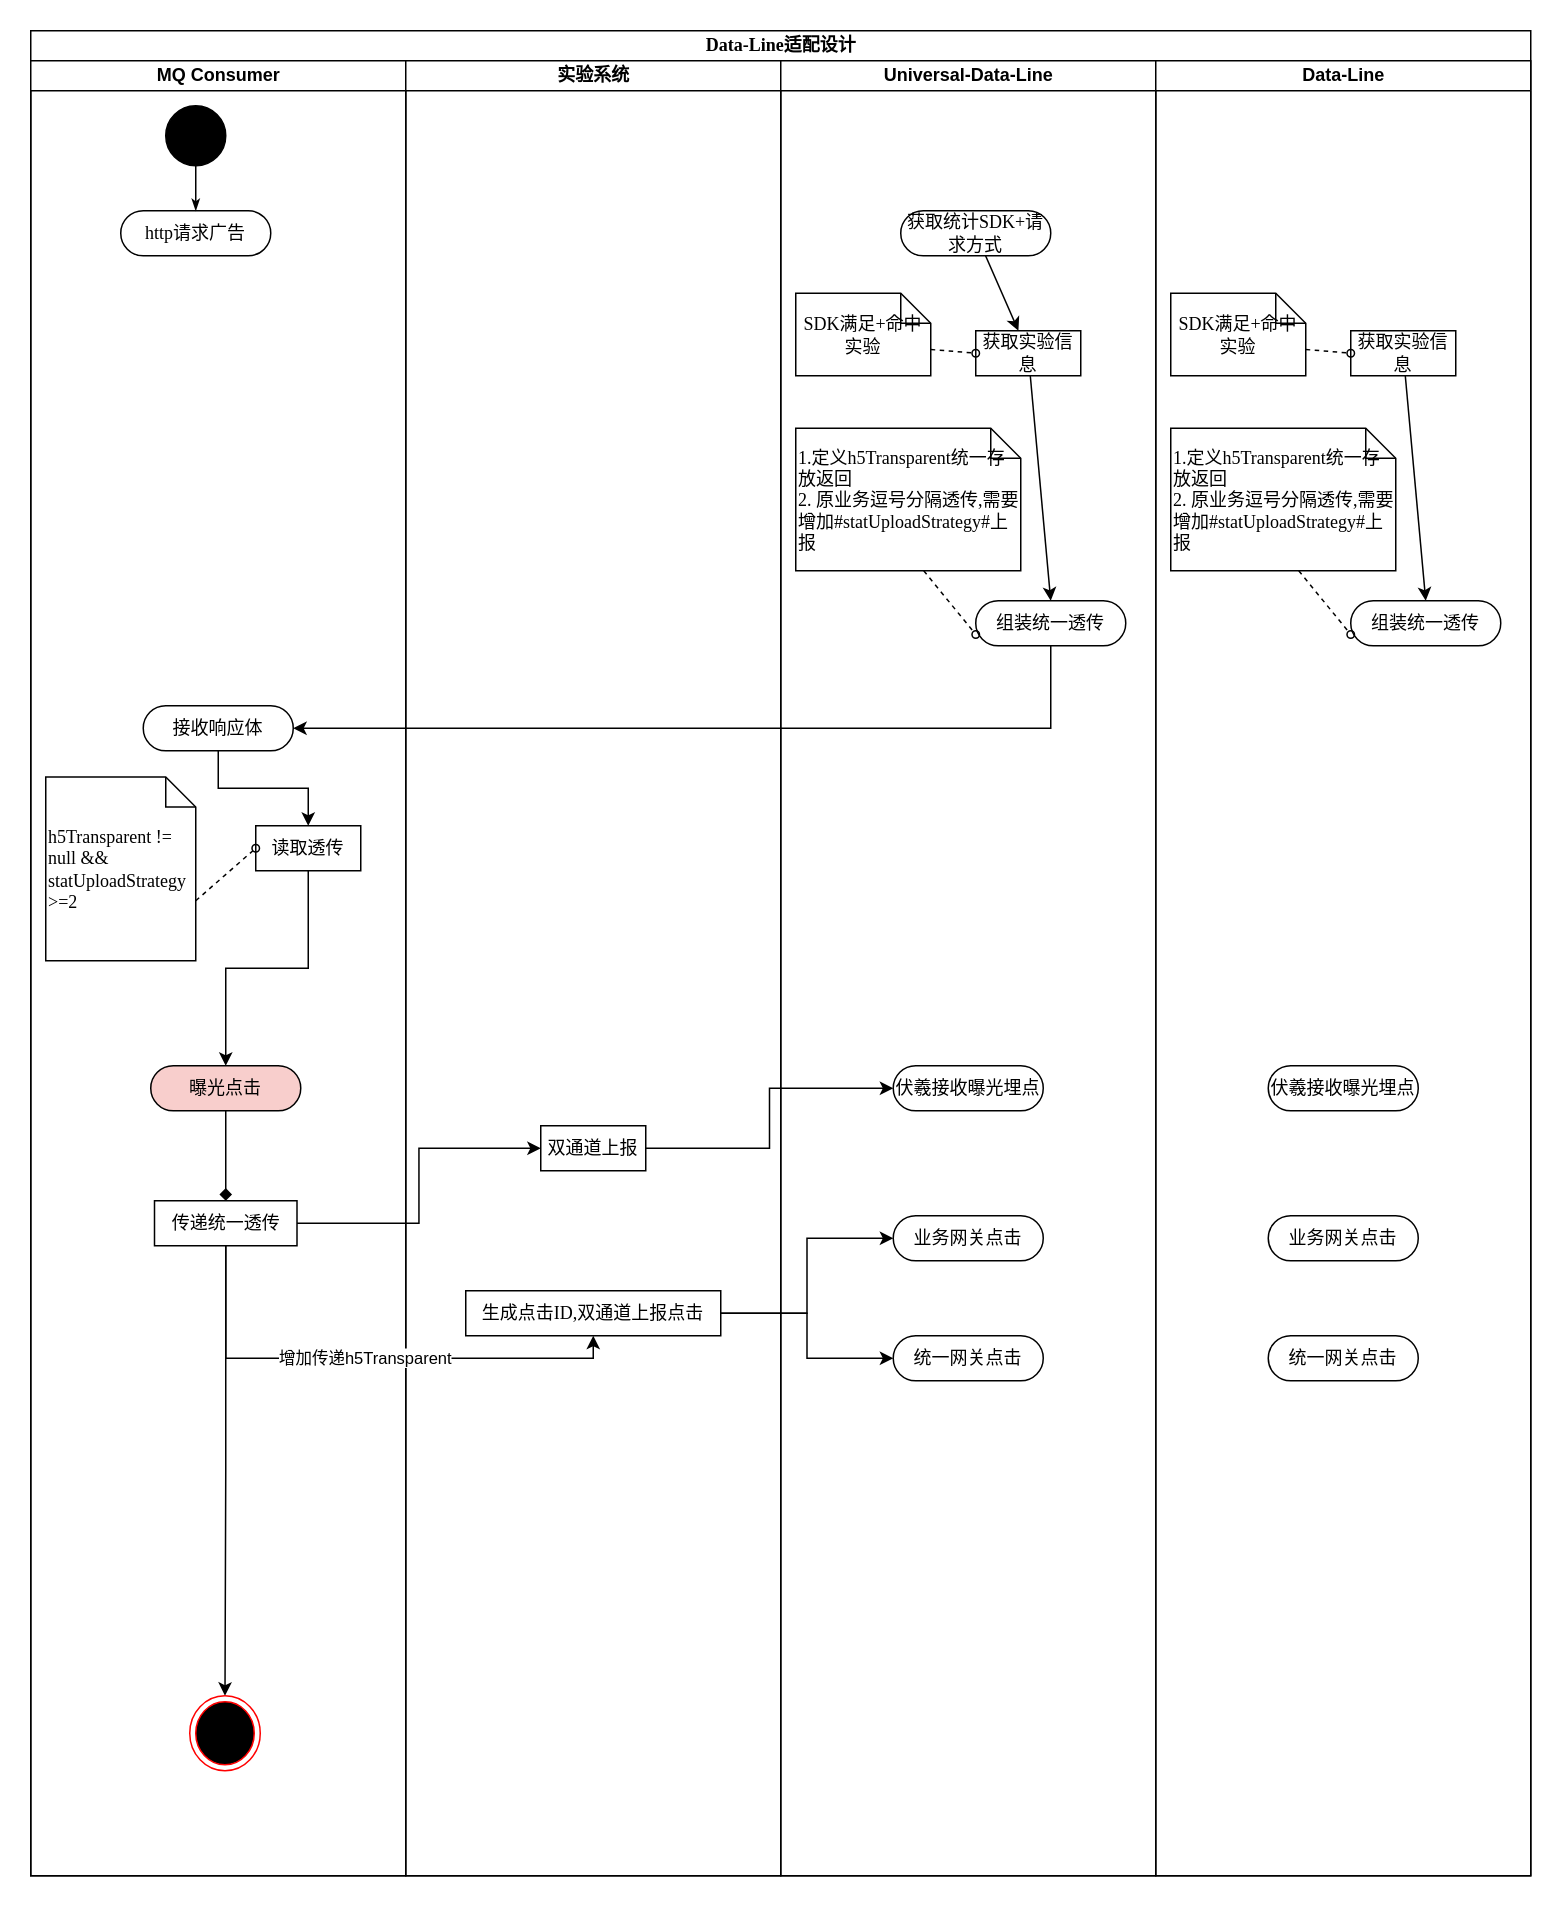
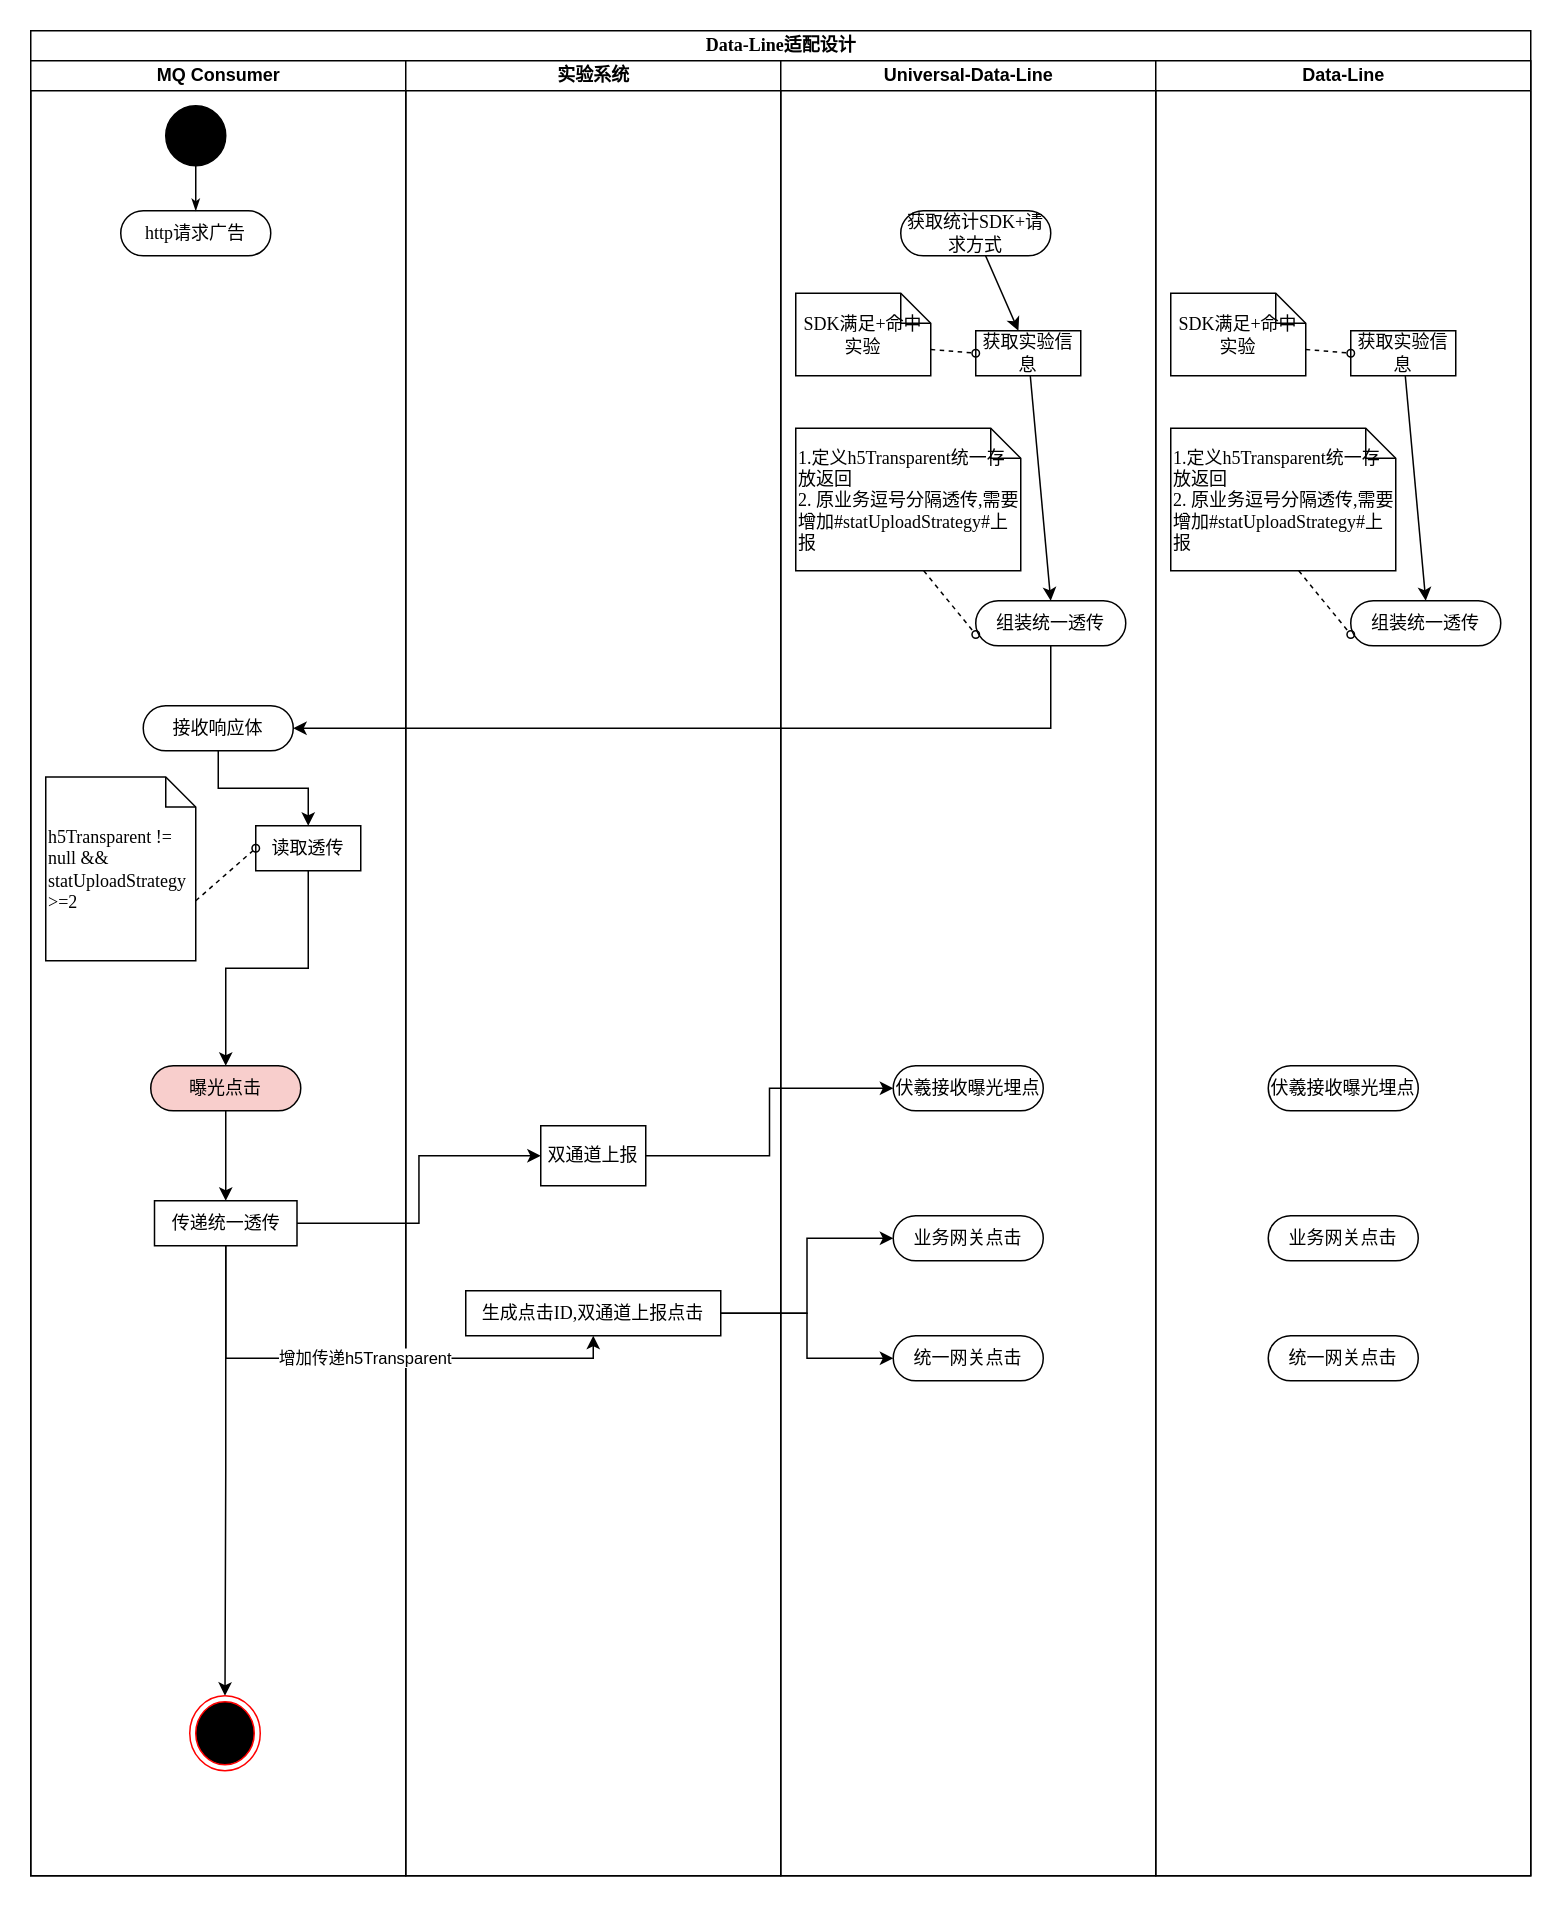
node "双通道上报": size 105x45 -> 105x60
edge "曝光点击" -> "传递统一透传": arrowhead diamond -> classic
